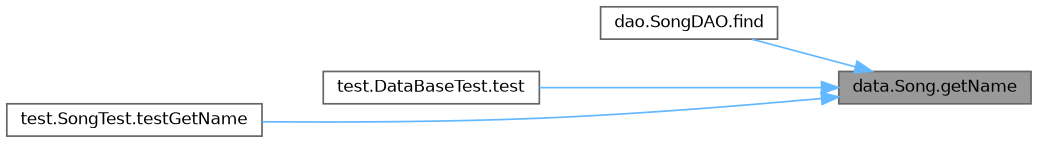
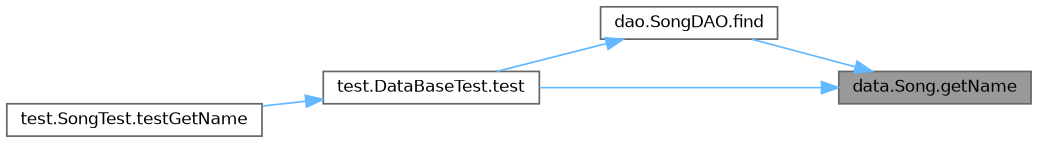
edge "test.DataBaseTest.test" -> "dao.SongDAO.find": added
edge "test.SongTest.testGetName" -> "data.Song.getName": now "test.SongTest.testGetName" -> "test.DataBaseTest.test"
